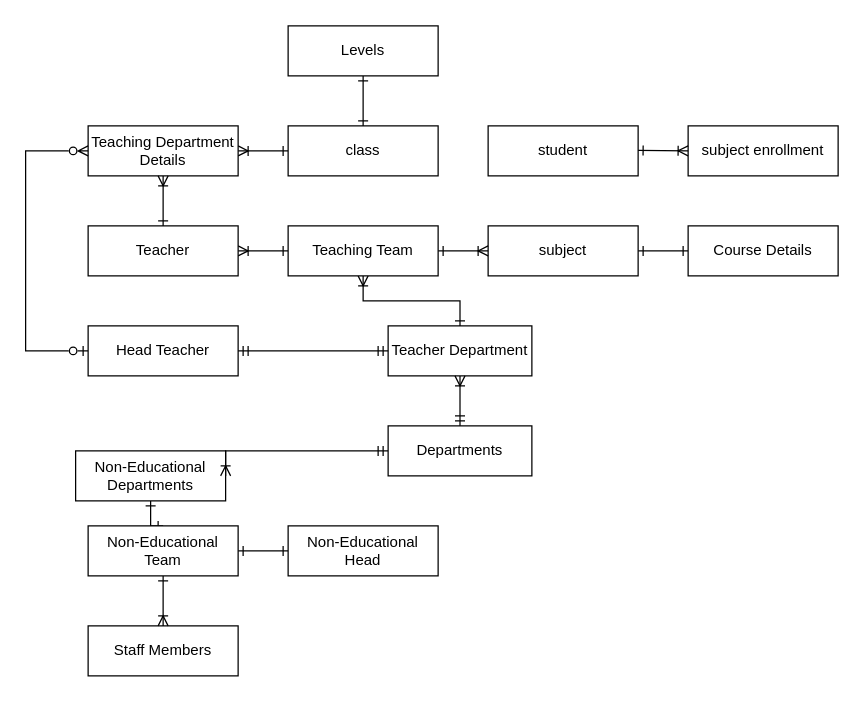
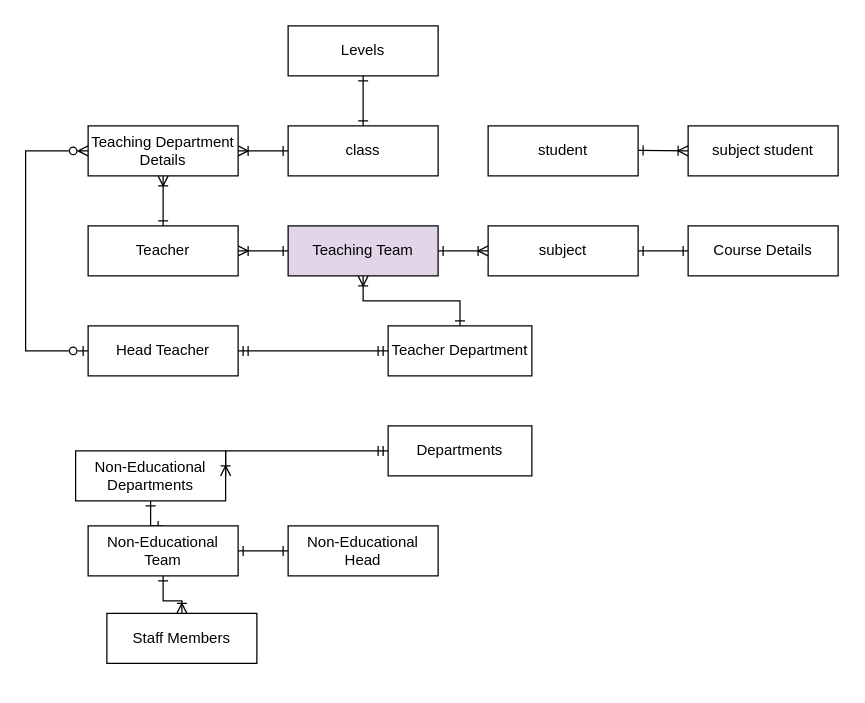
node "subject enrollment": label "subject enrollment" -> "subject student"
node "Teaching Team": fillcolor #ffffff -> #e1d5e7
edge "Teacher Department" -- "Departments": removed
node "Staff Members": moved (163, 651) -> (182, 638)
